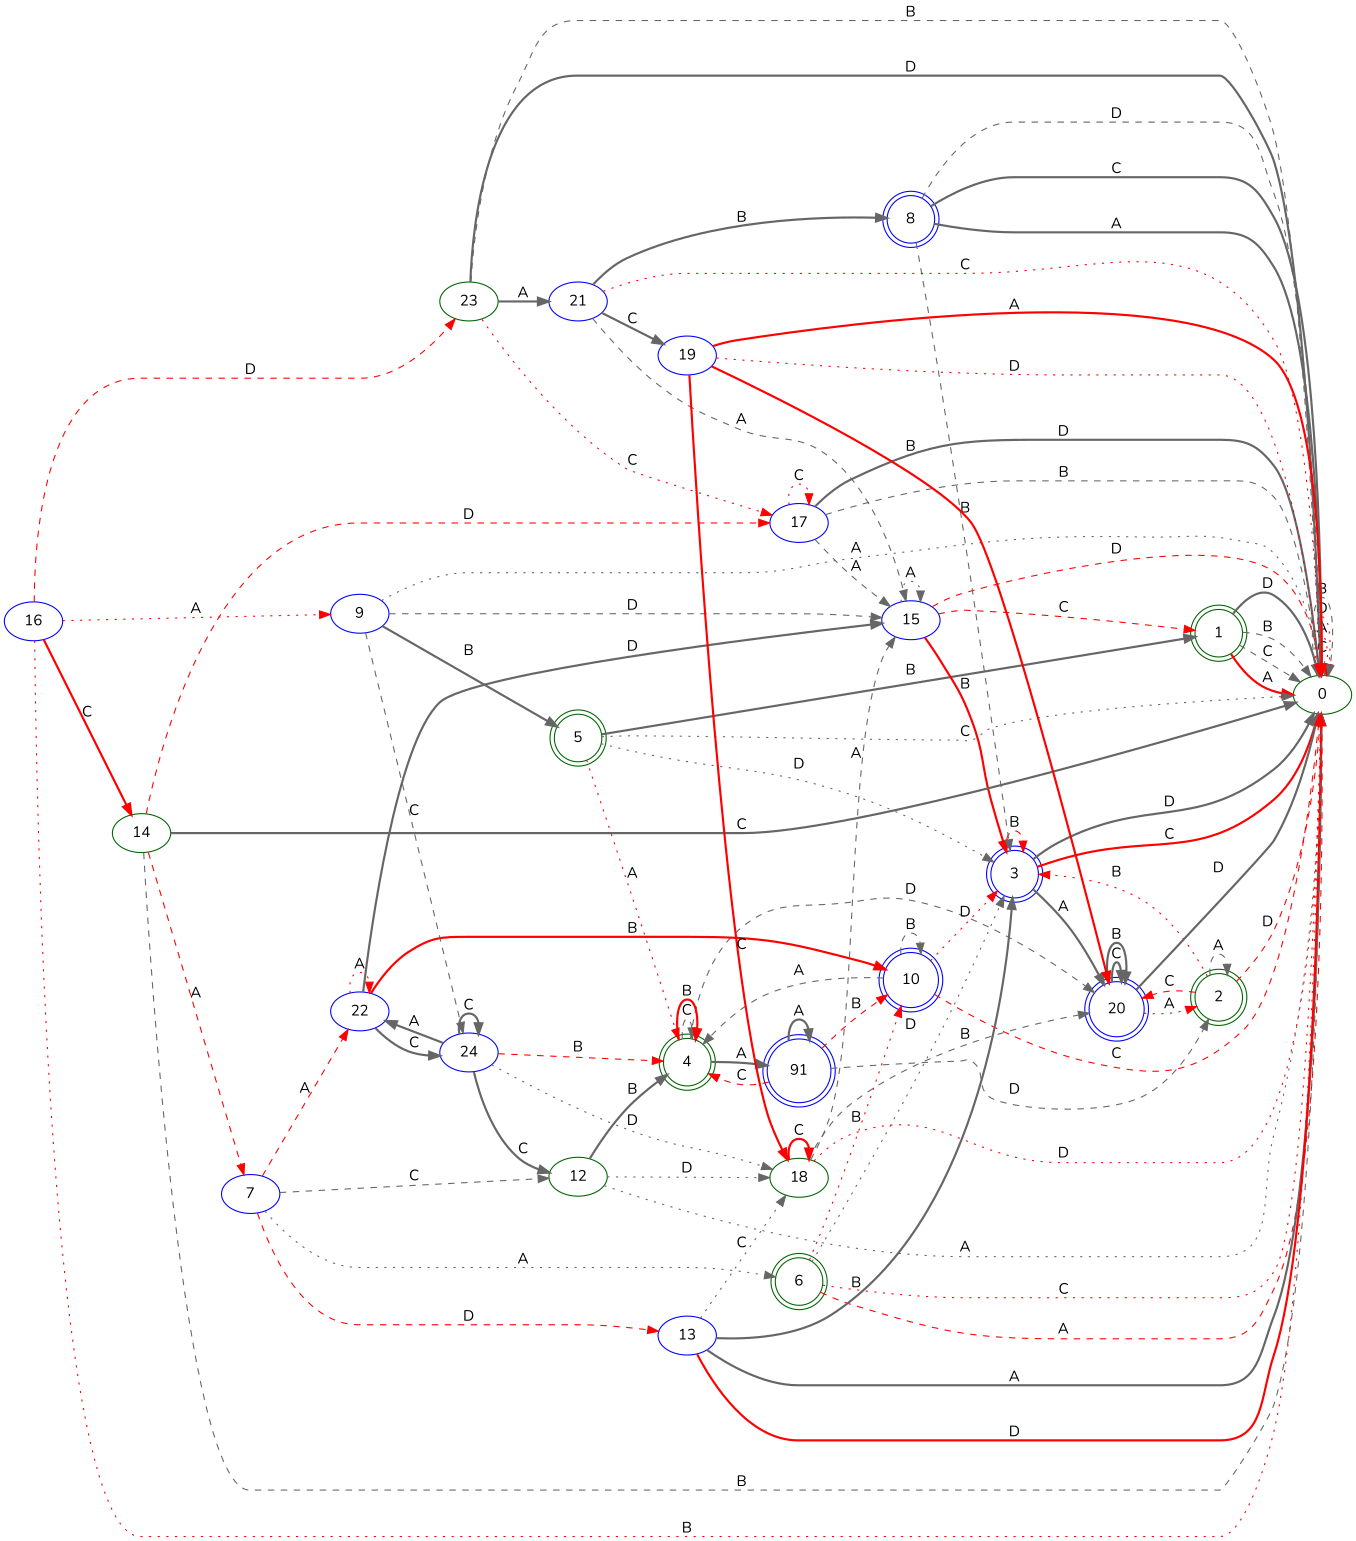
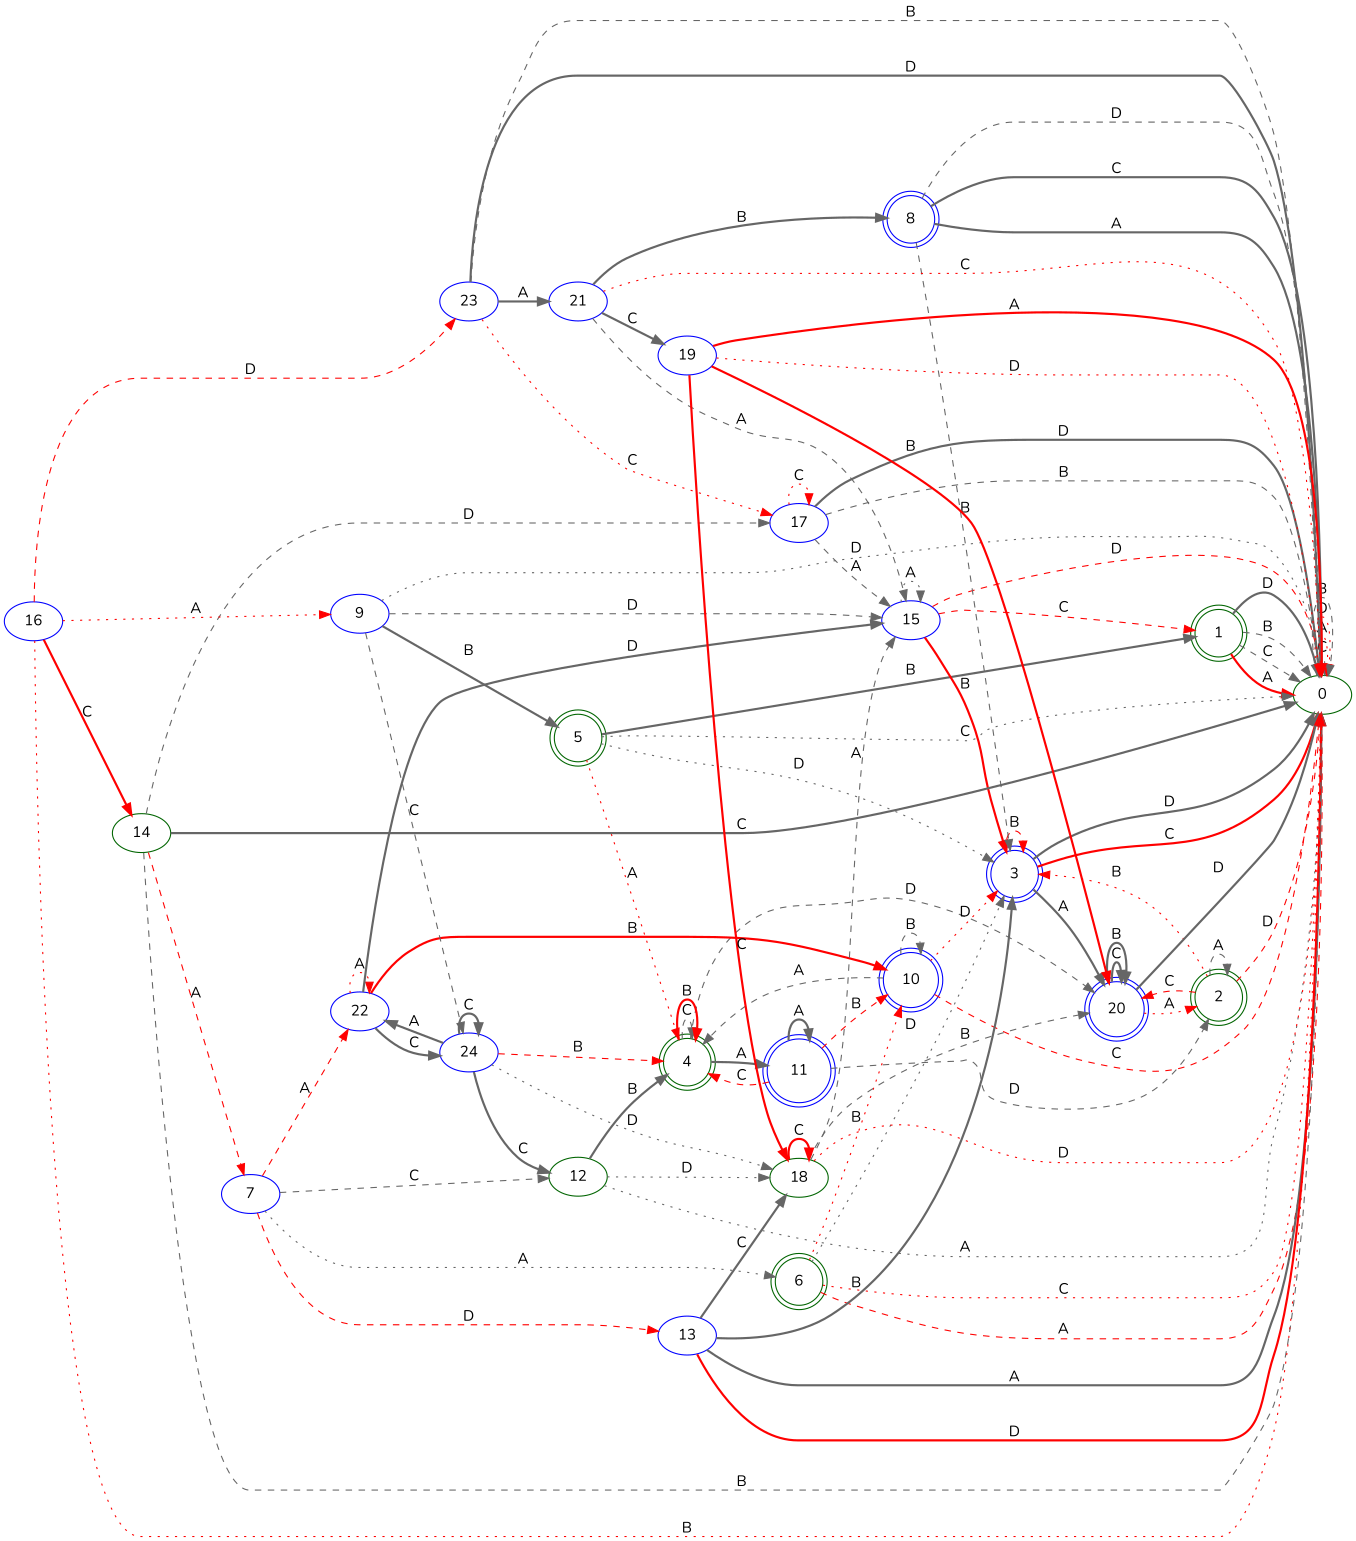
node "23": color darkgreen -> blue
edge "14" -> "17": color red -> gray40
edge "9" -> "0": label "A" -> "D"
node "91": label "91" -> "11"
edge "13" -> "18": style dotted -> bold
